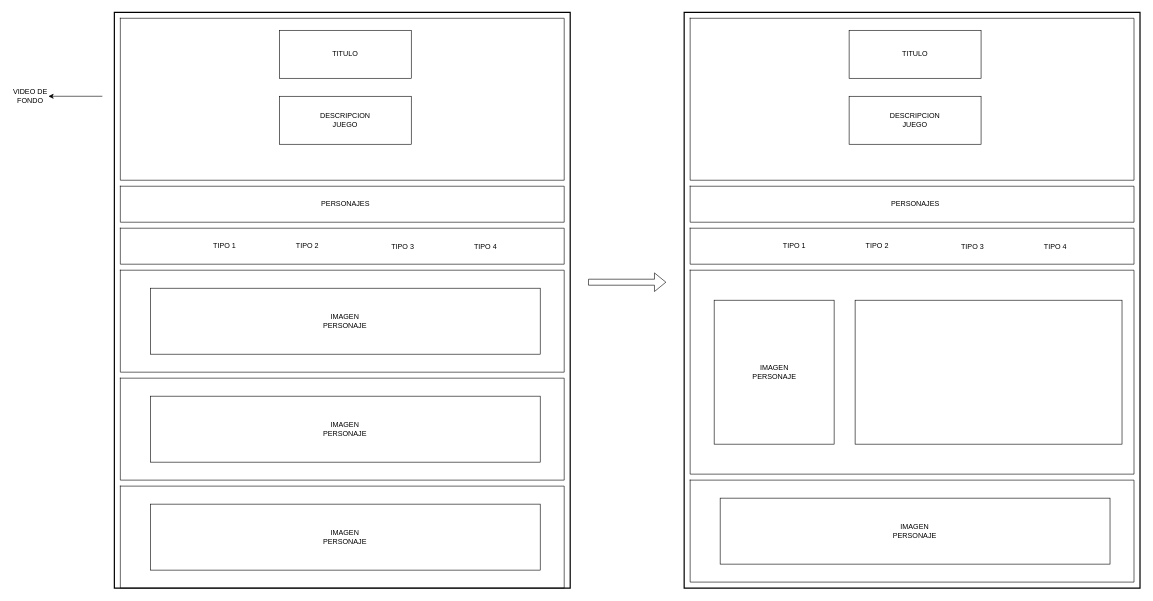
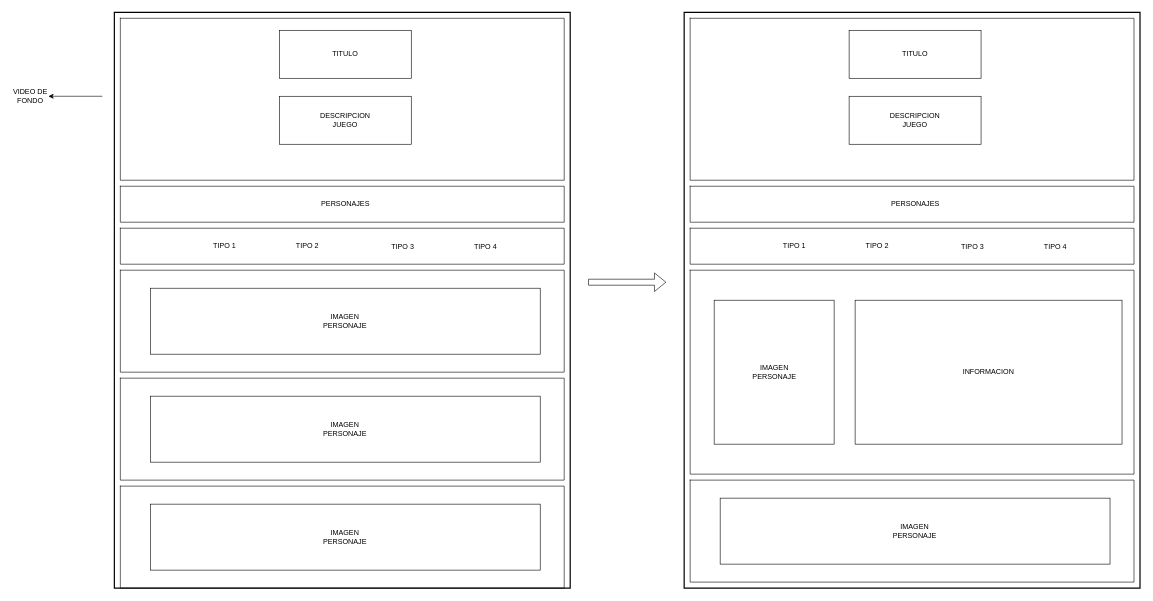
node "INFORMACION": added
